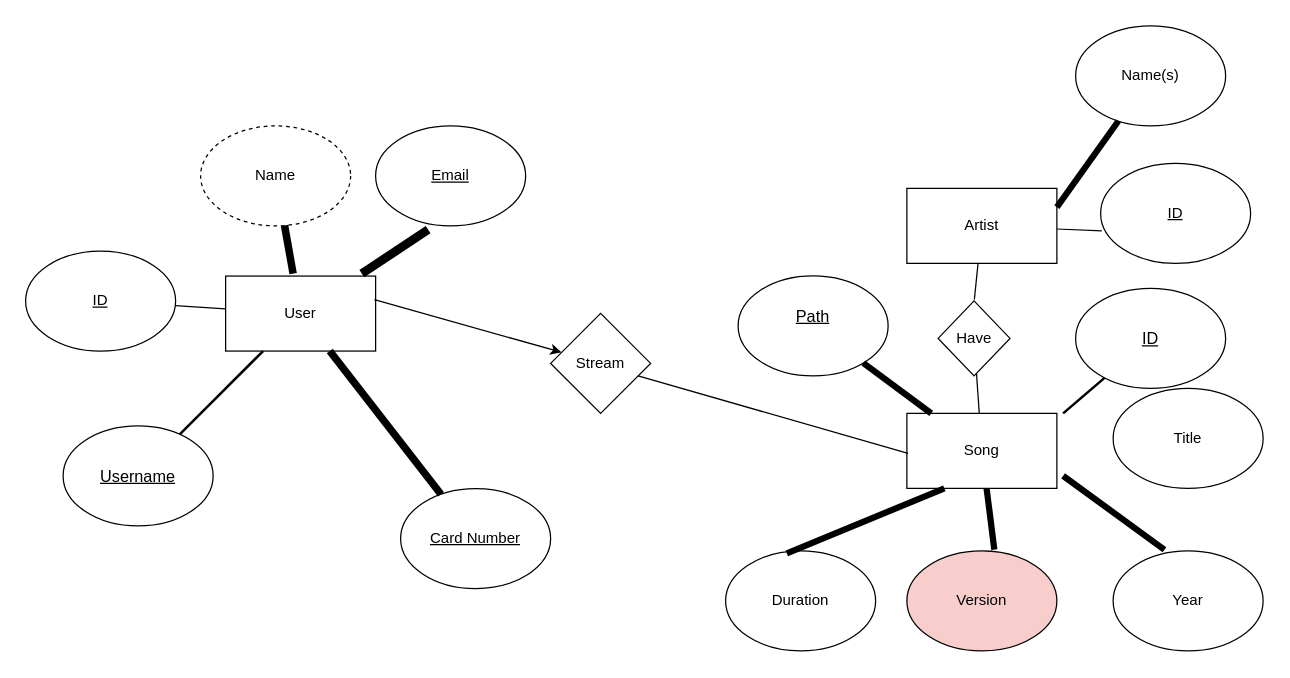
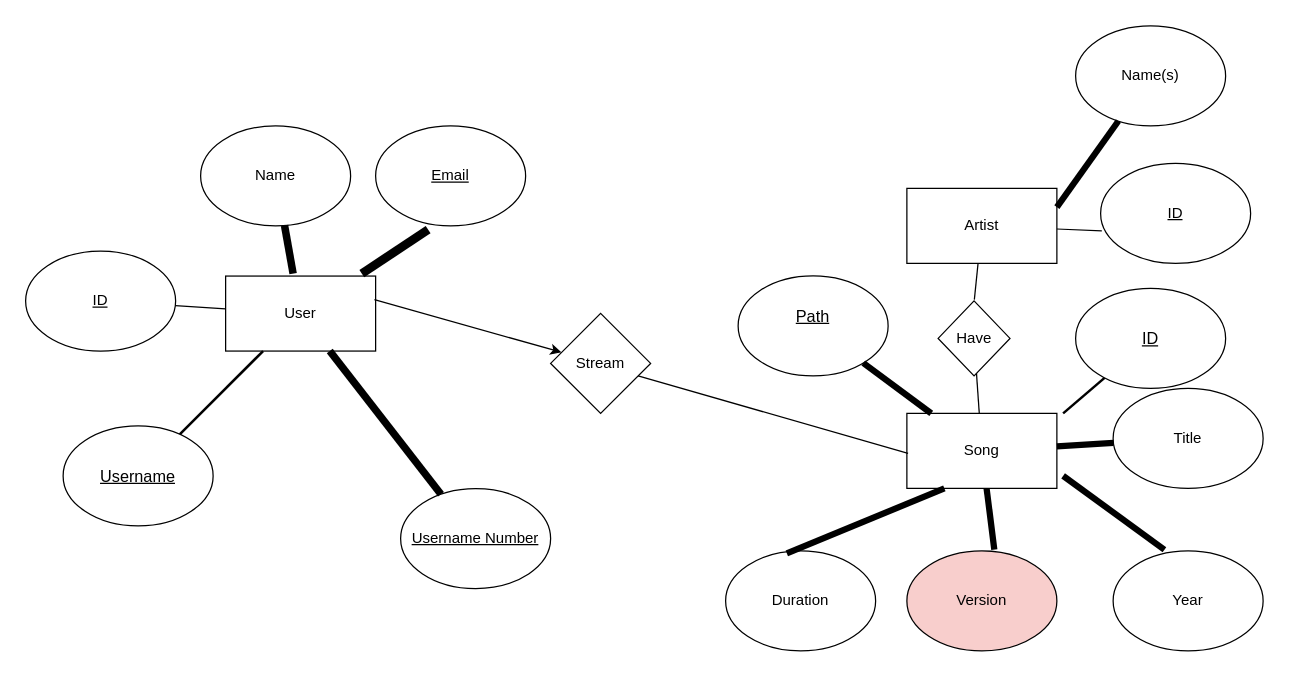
node "Name": style dashed -> solid
edge "Title" -- "Song": added
node "Card Number": label "Card Number" -> "Username Number"
